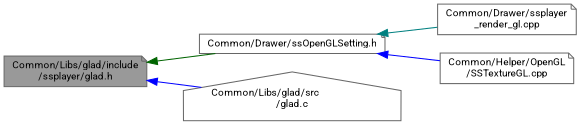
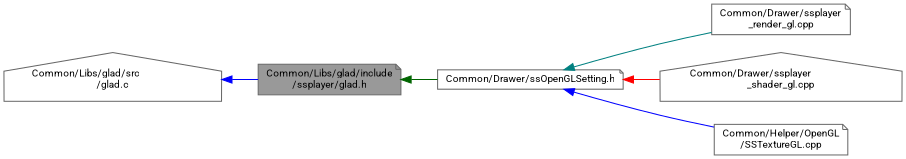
node "Common/Drawer/ssplayer _shader_gl.cpp": added
edge "Common/Libs/glad/src /glad.c" -> "Common/Libs/glad/include /ssplayer/glad.h": reversed
